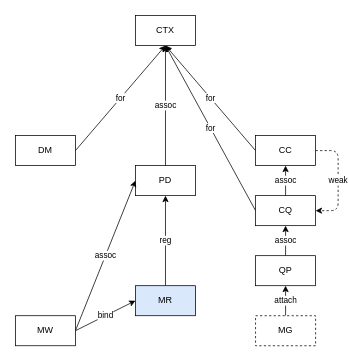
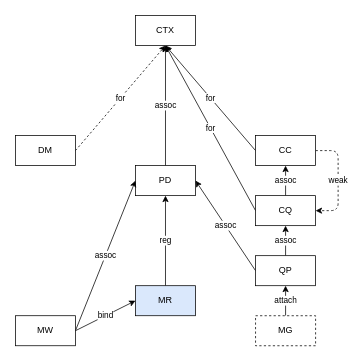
edge "DM" -> "CTX": style solid -> dashed
edge "QP" -> "PD": added, label "assoc"
